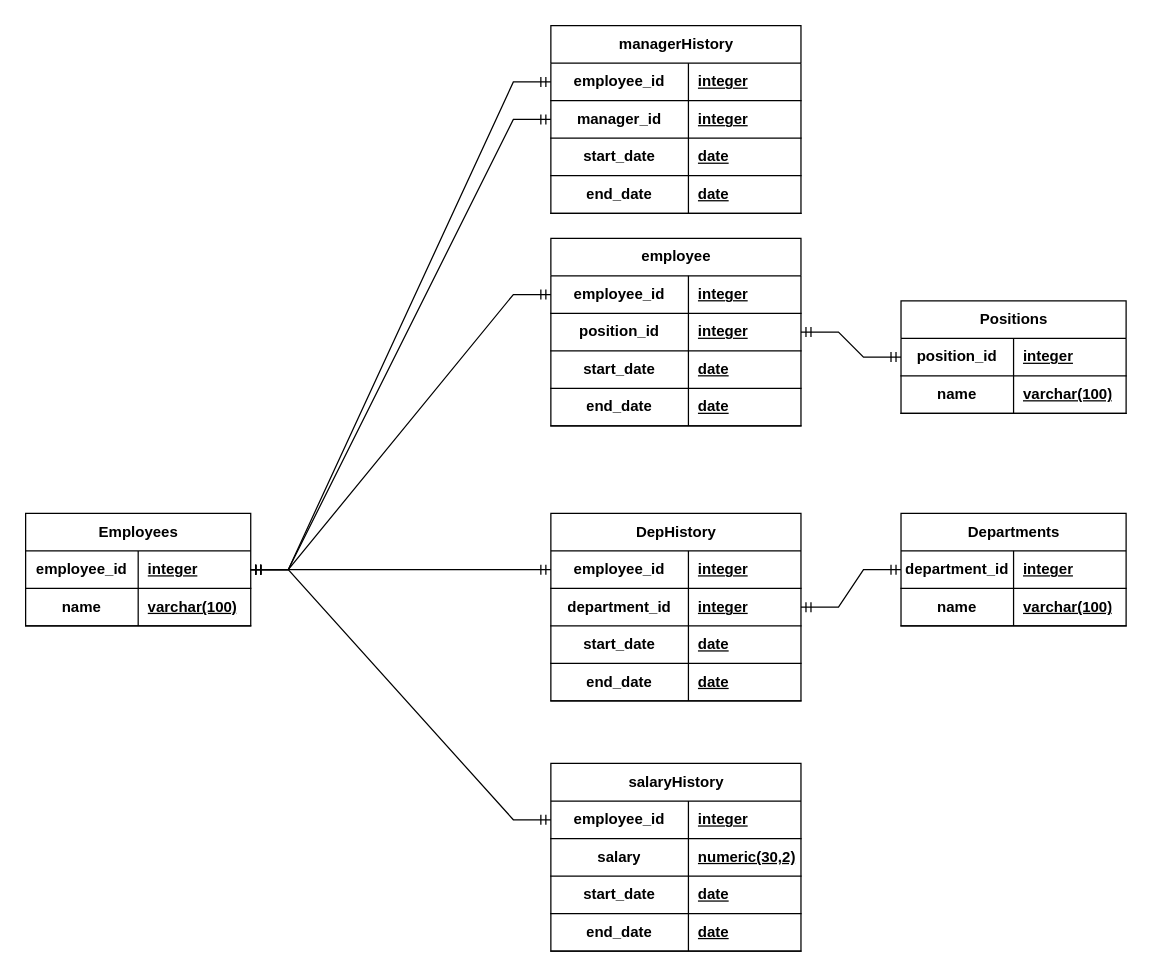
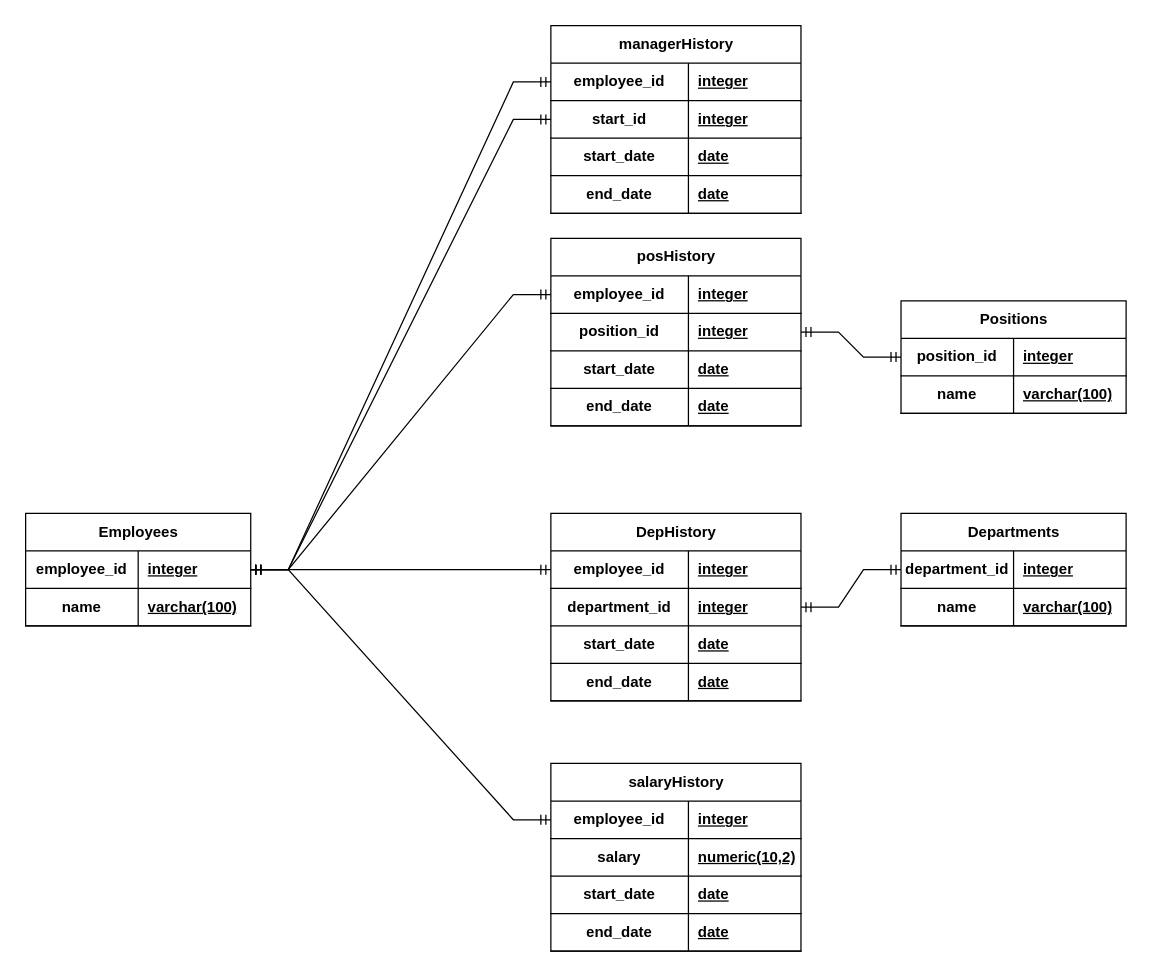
node "manager_id": label "manager_id" -> "start_id"
node "employee": label "employee" -> "posHistory"
node "numeric(30,2)": label "numeric(30,2)" -> "numeric(10,2)"
